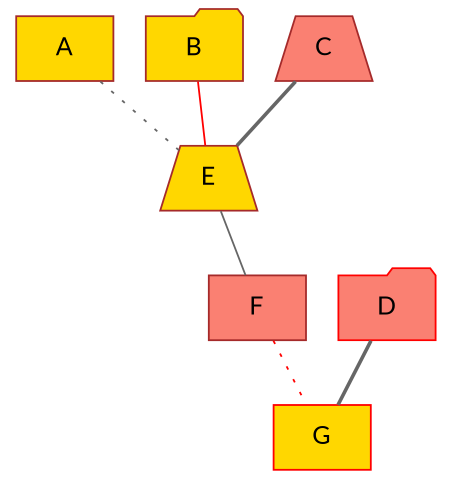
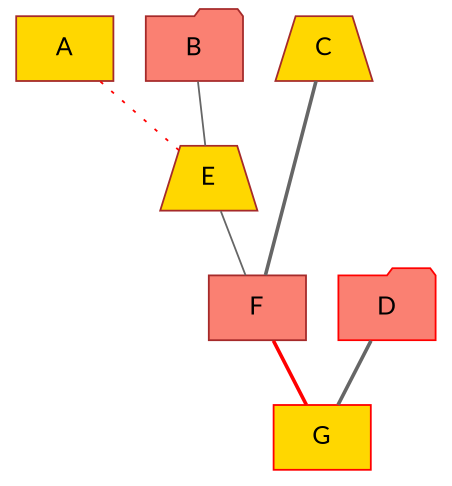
node "B": fillcolor gold -> salmon
node "C": fillcolor salmon -> gold
edge "B" -- "E": color red -> gray40
edge "C" -- "E": now "C" -- "F"
edge "A" -- "E": color gray40 -> red
edge "F" -- "G": style dotted -> bold
